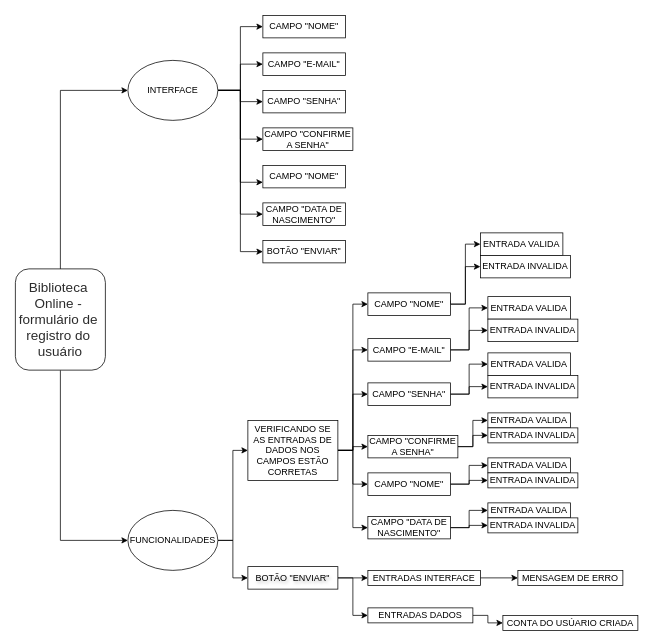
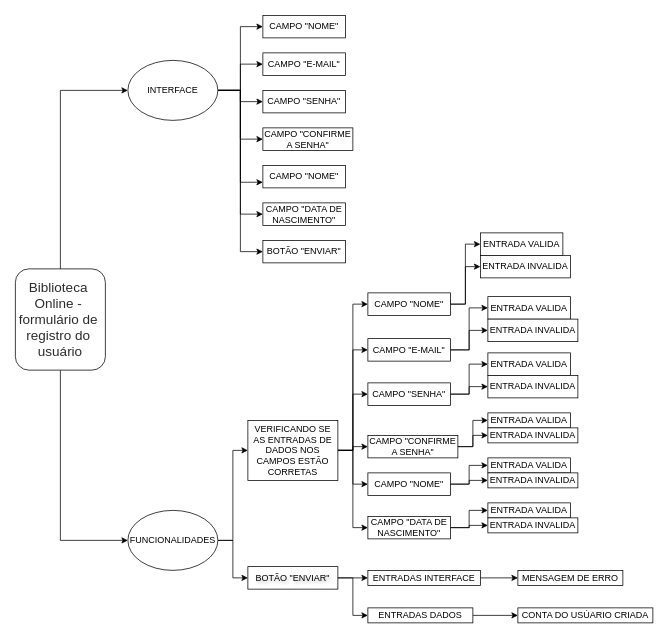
node "CONTA DO USÚARIO CRIADA": moved (570, 623) -> (585, 615)
